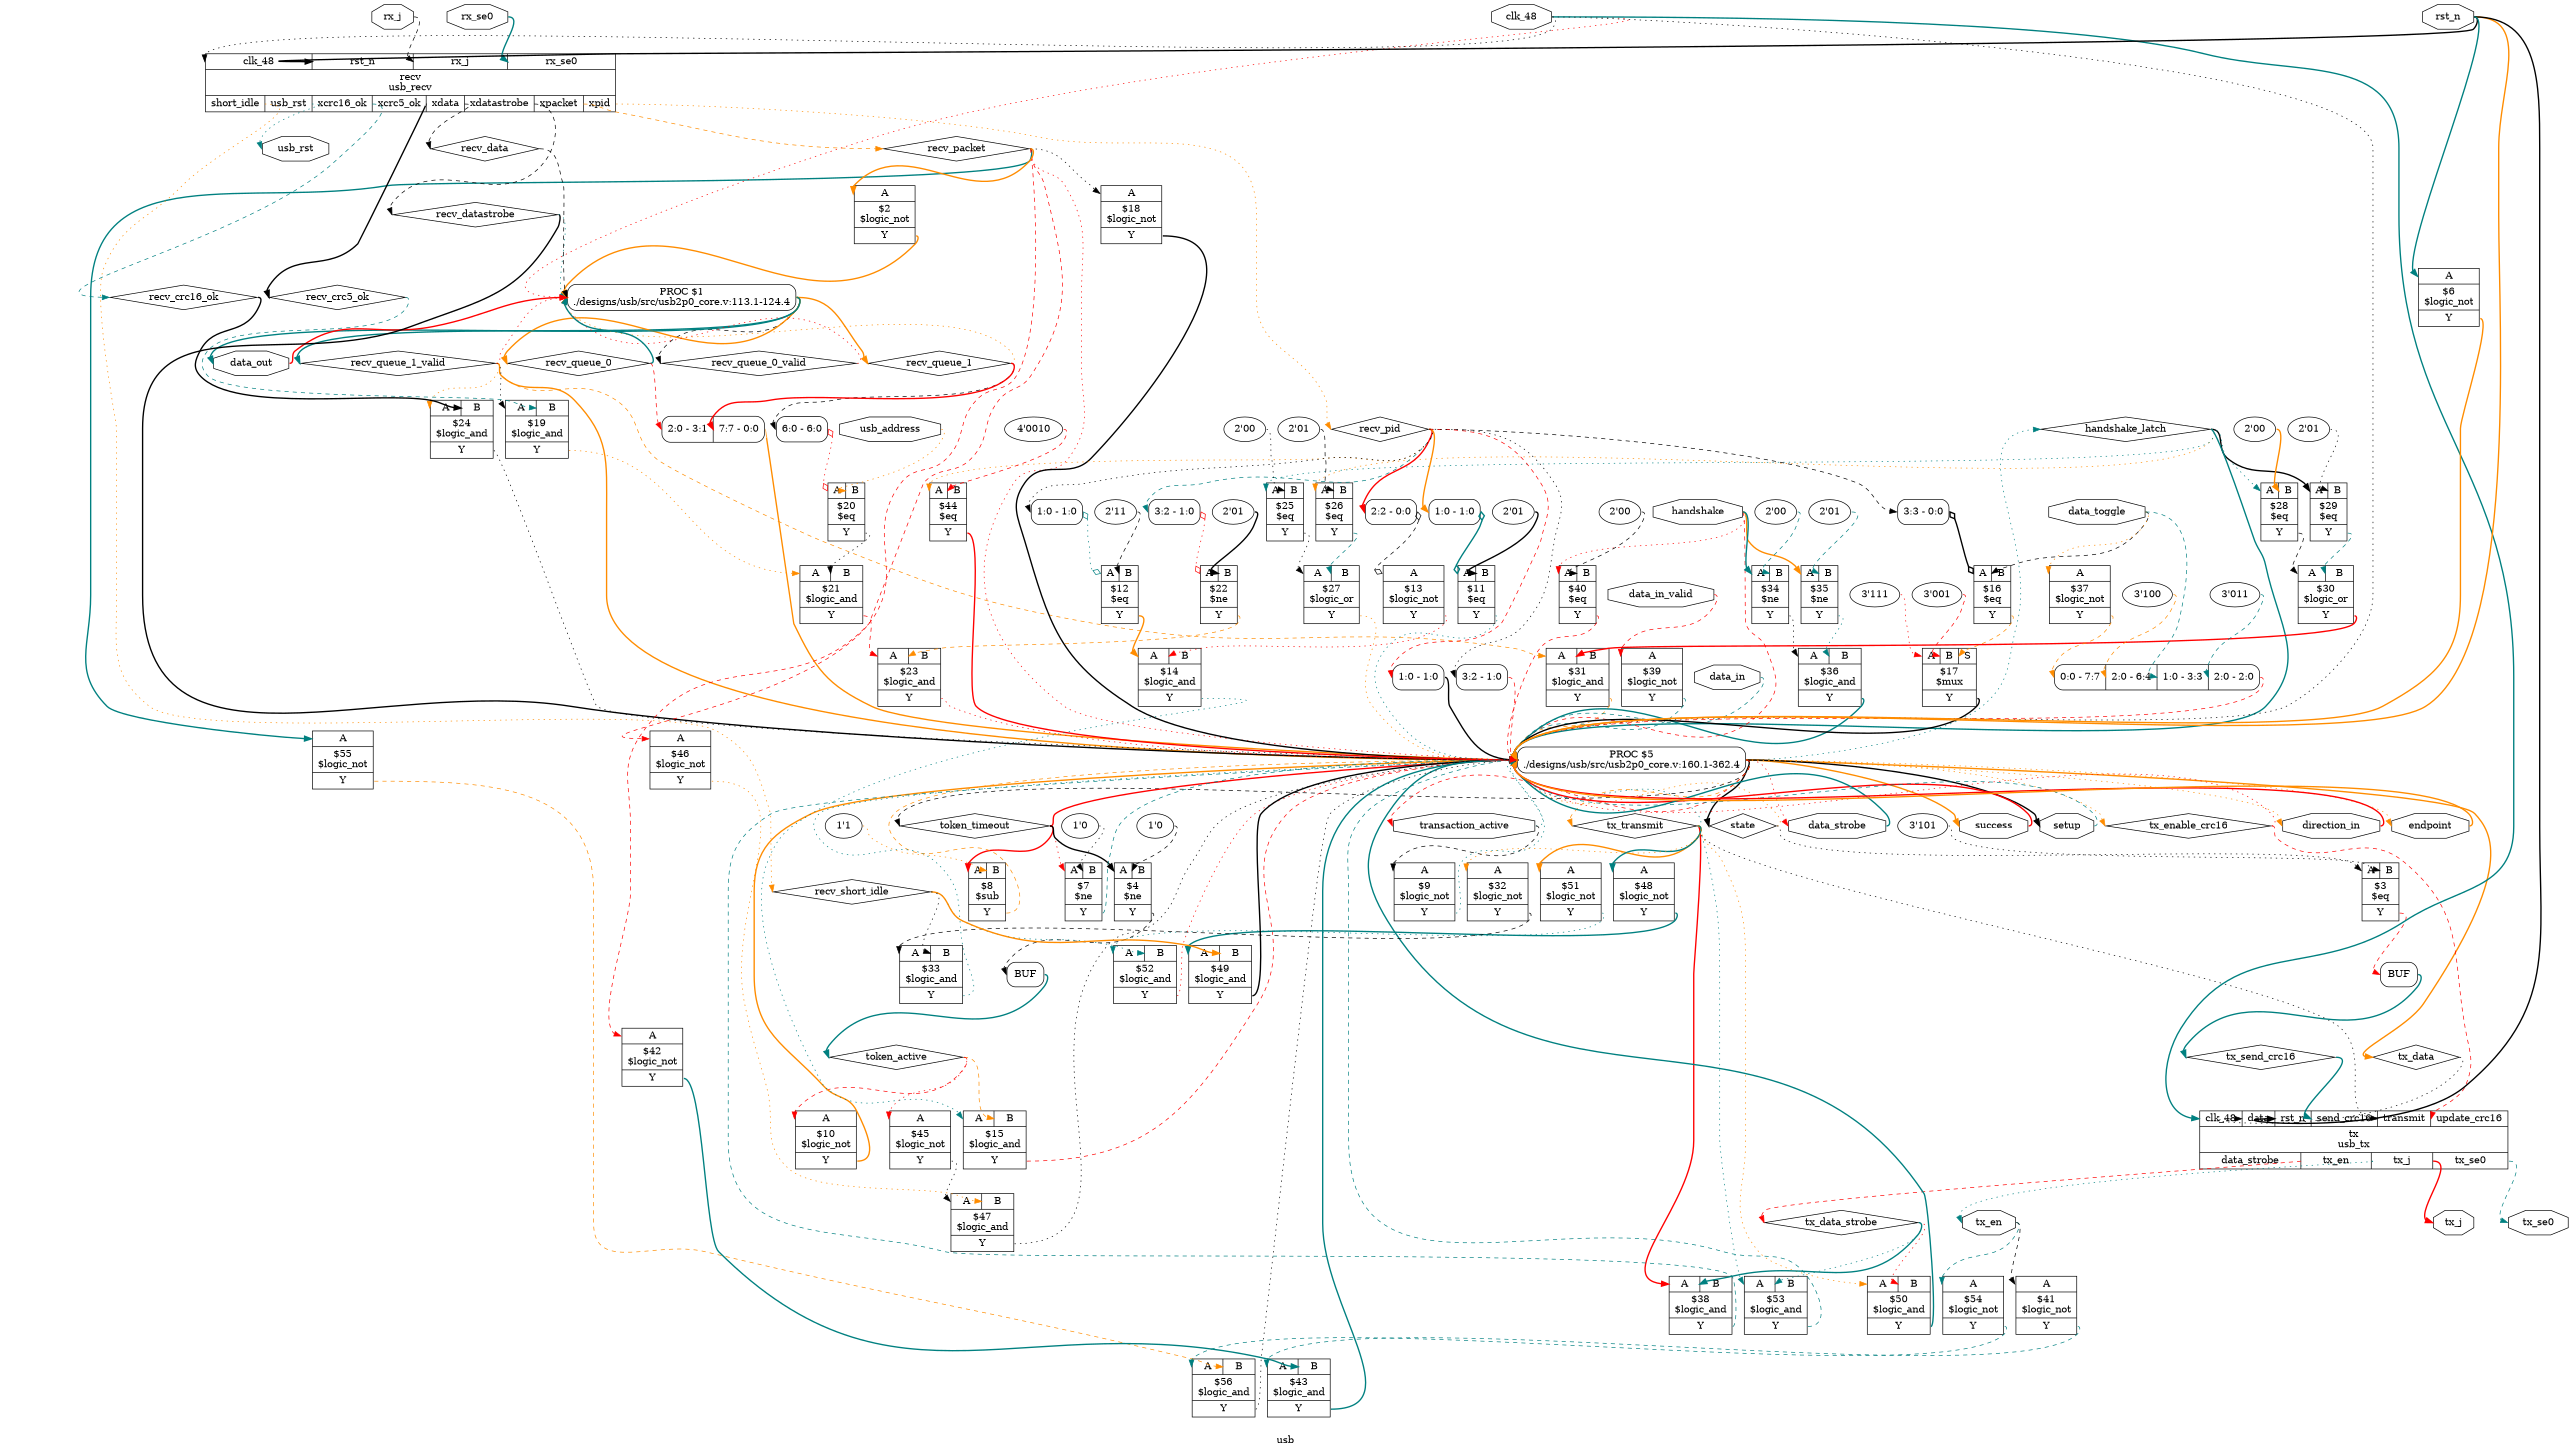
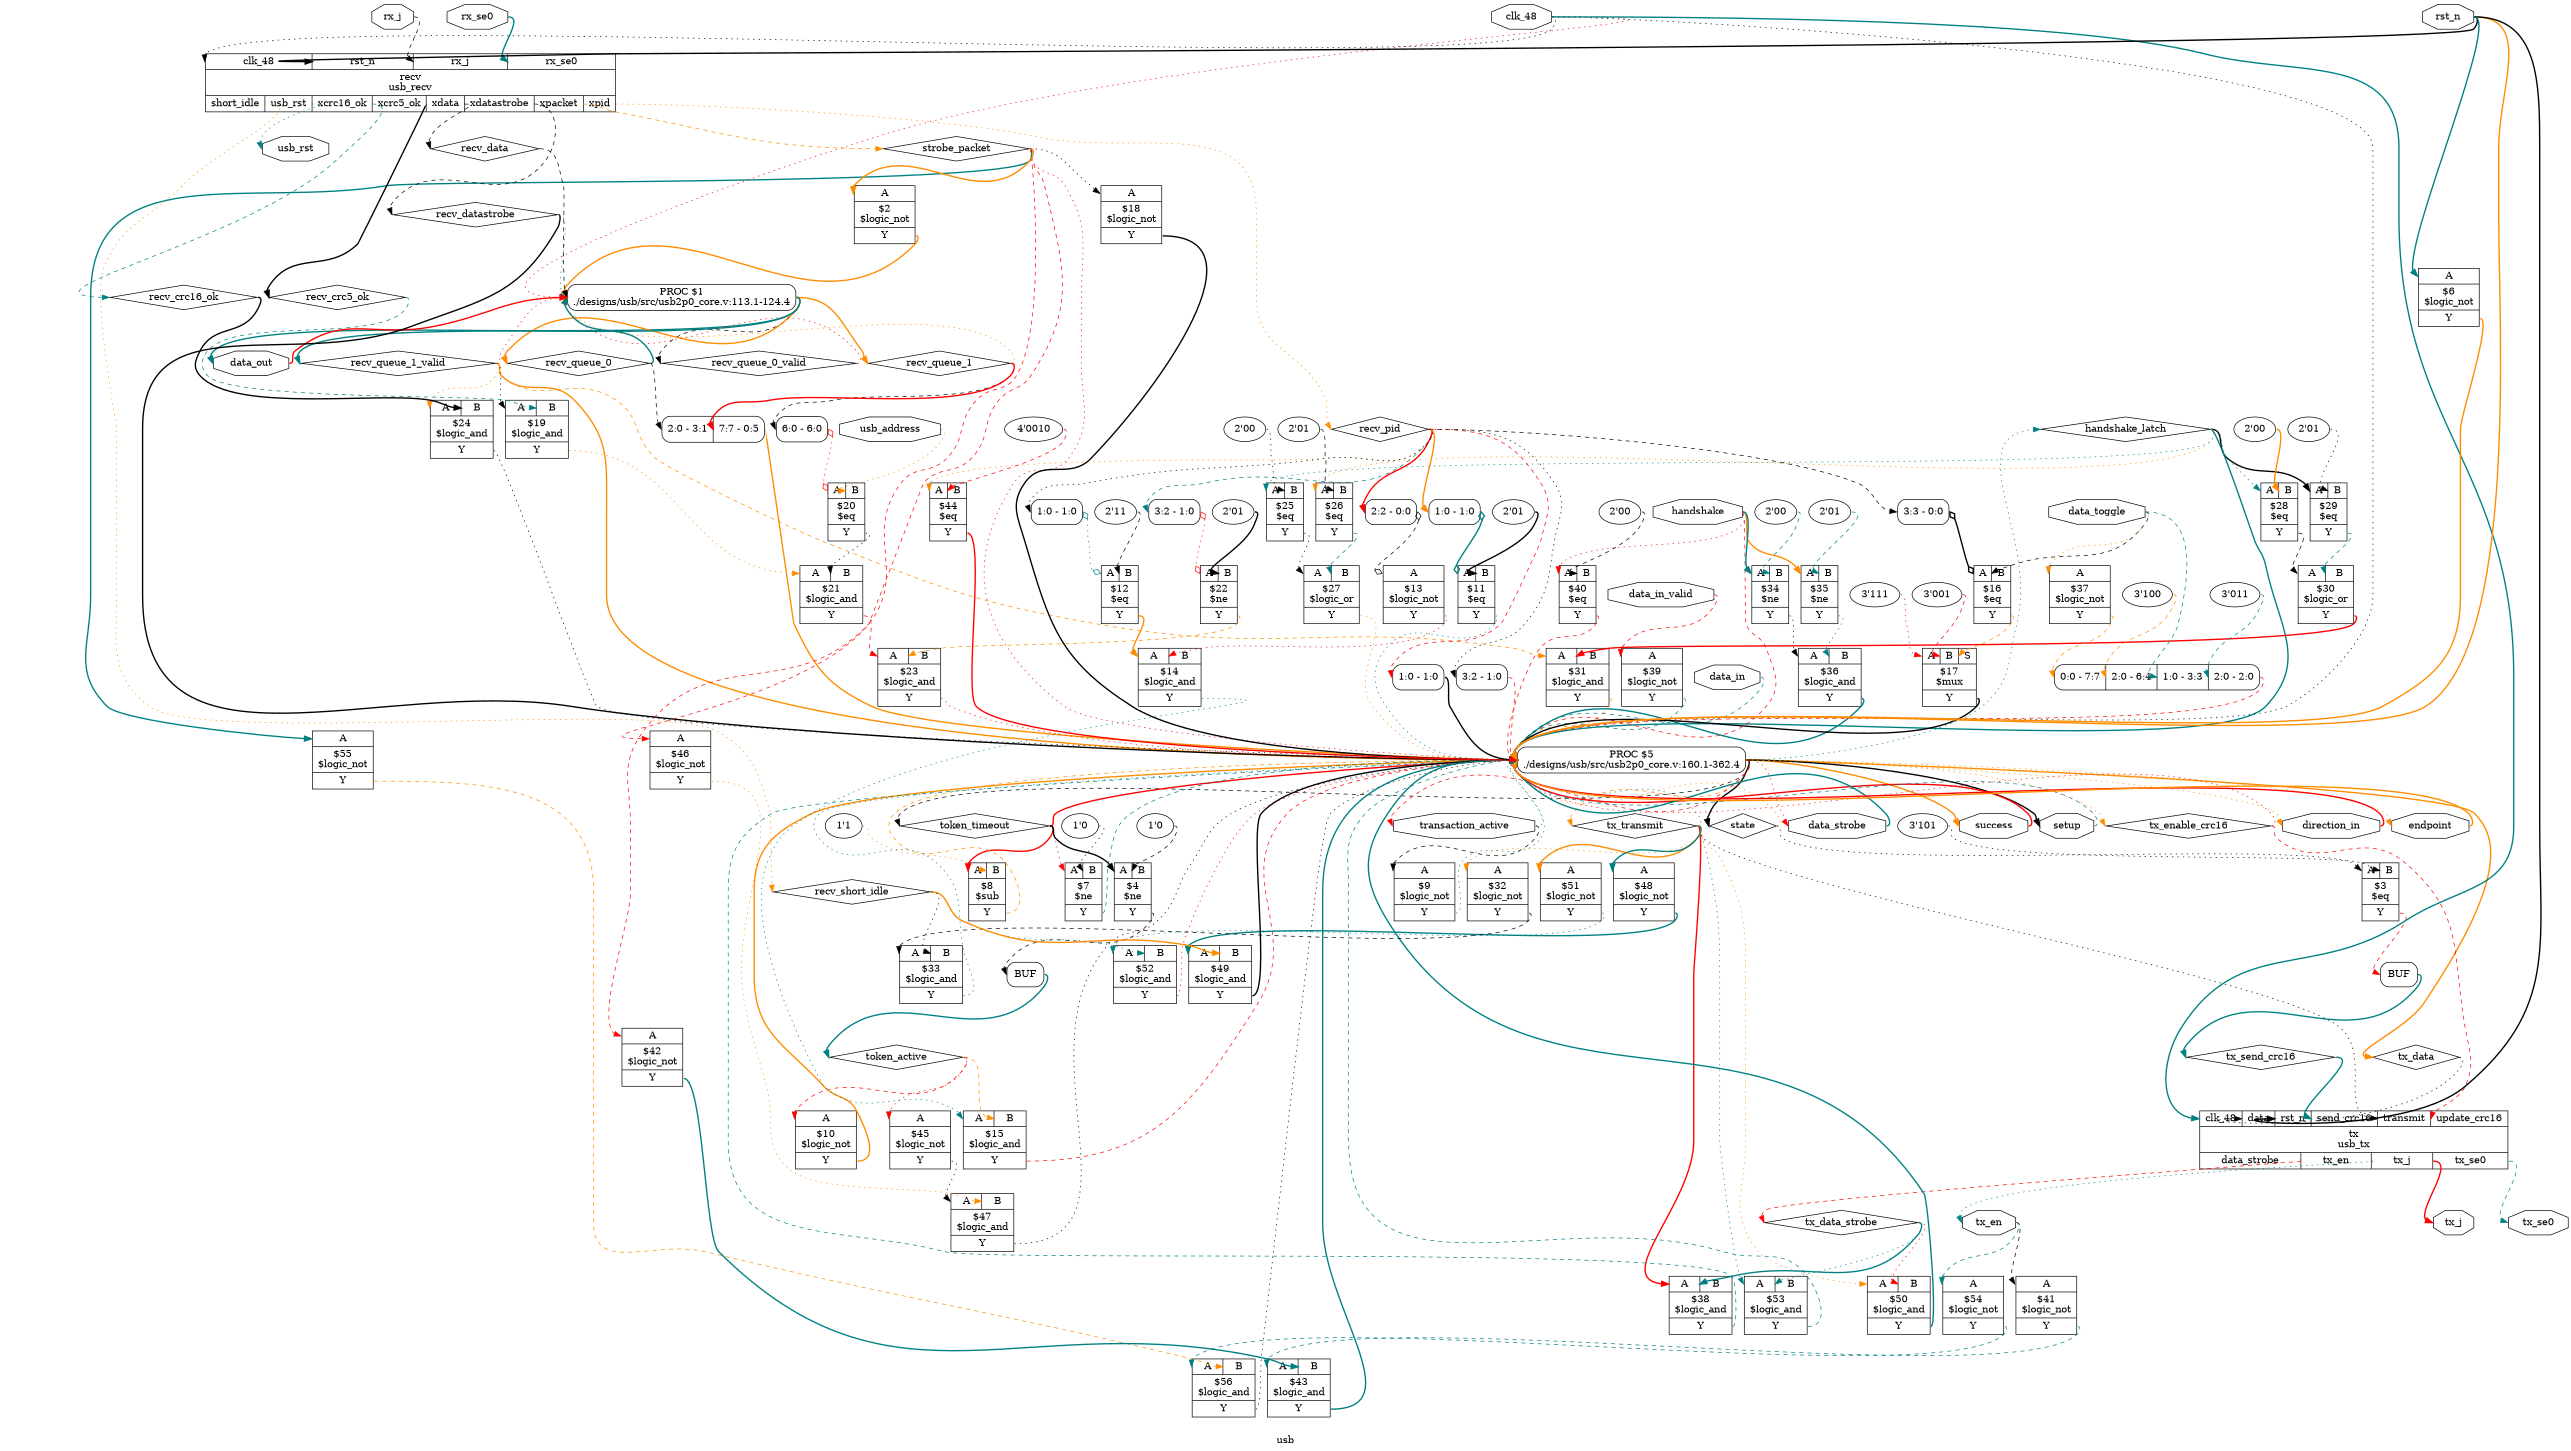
node "recv_packet": label "recv_packet" -> "strobe_packet"
edge "recv_queue_0" -> "2:0 - 3:1": color red -> black
node "2:0 - 3:1": text "7:7 - 0:0" -> "7:7 - 0:5"
